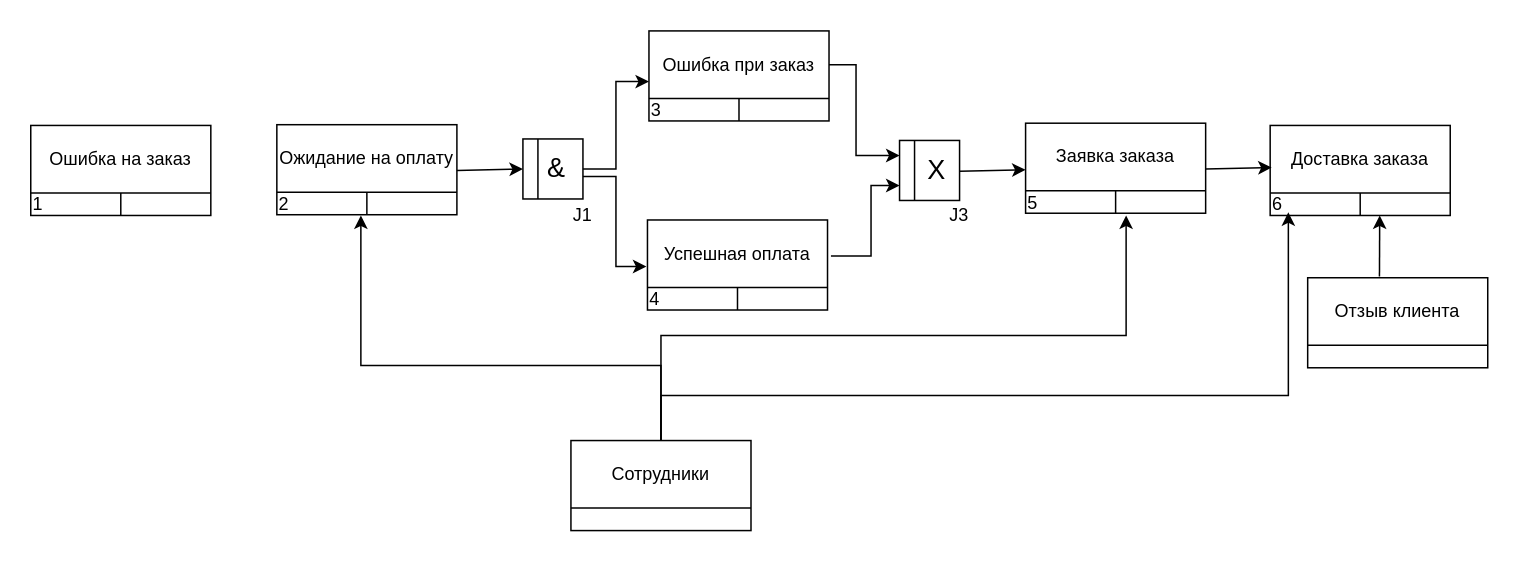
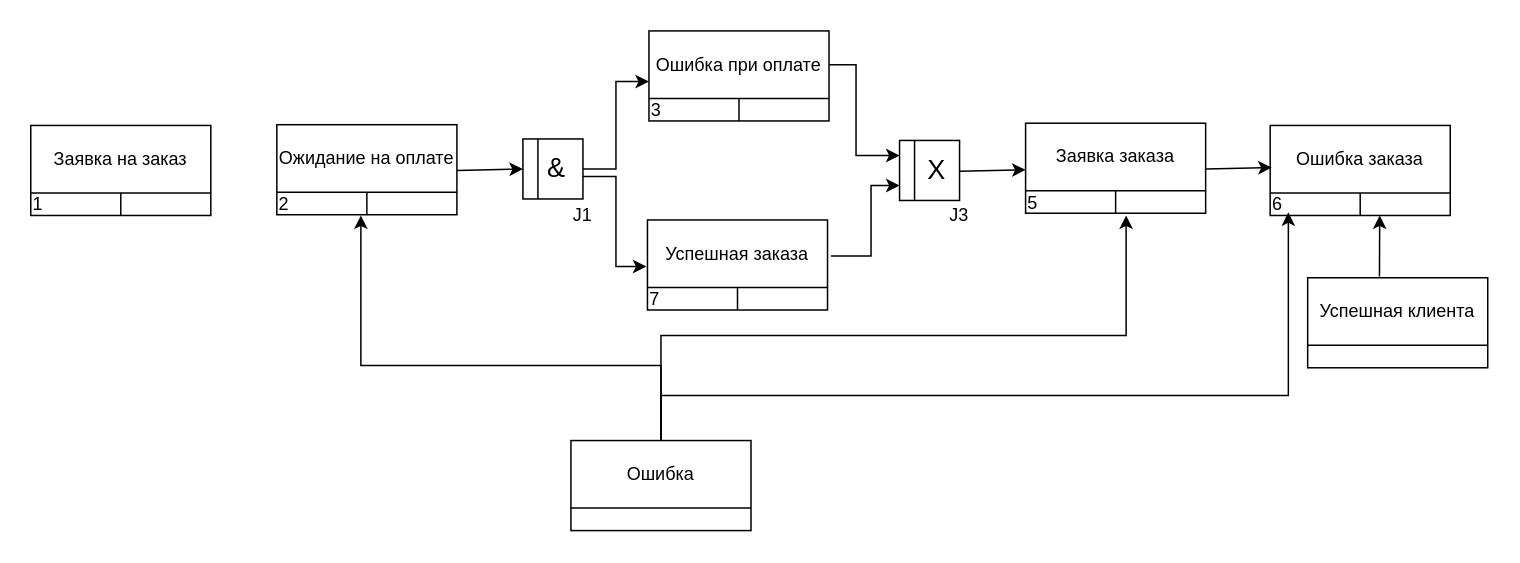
node "Ошибка при заказ": label "Ошибка при заказ" -> "Ошибка при оплате"
node "Ожидание на оплату": label "Ожидание на оплату" -> "Ожидание на оплате"
node "Ошибка на заказ": label "Ошибка на заказ" -> "Заявка на заказ"
node "Доставка заказа": label "Доставка заказа" -> "Ошибка заказа"
node "Успешная оплата": label "Успешная оплата" -> "Успешная заказа"
node "4": label "4" -> "7"
node "Отзыв клиента": label "Отзыв клиента" -> "Успешная клиента"
node "Сотрудники": label "Сотрудники" -> "Ошибка"
